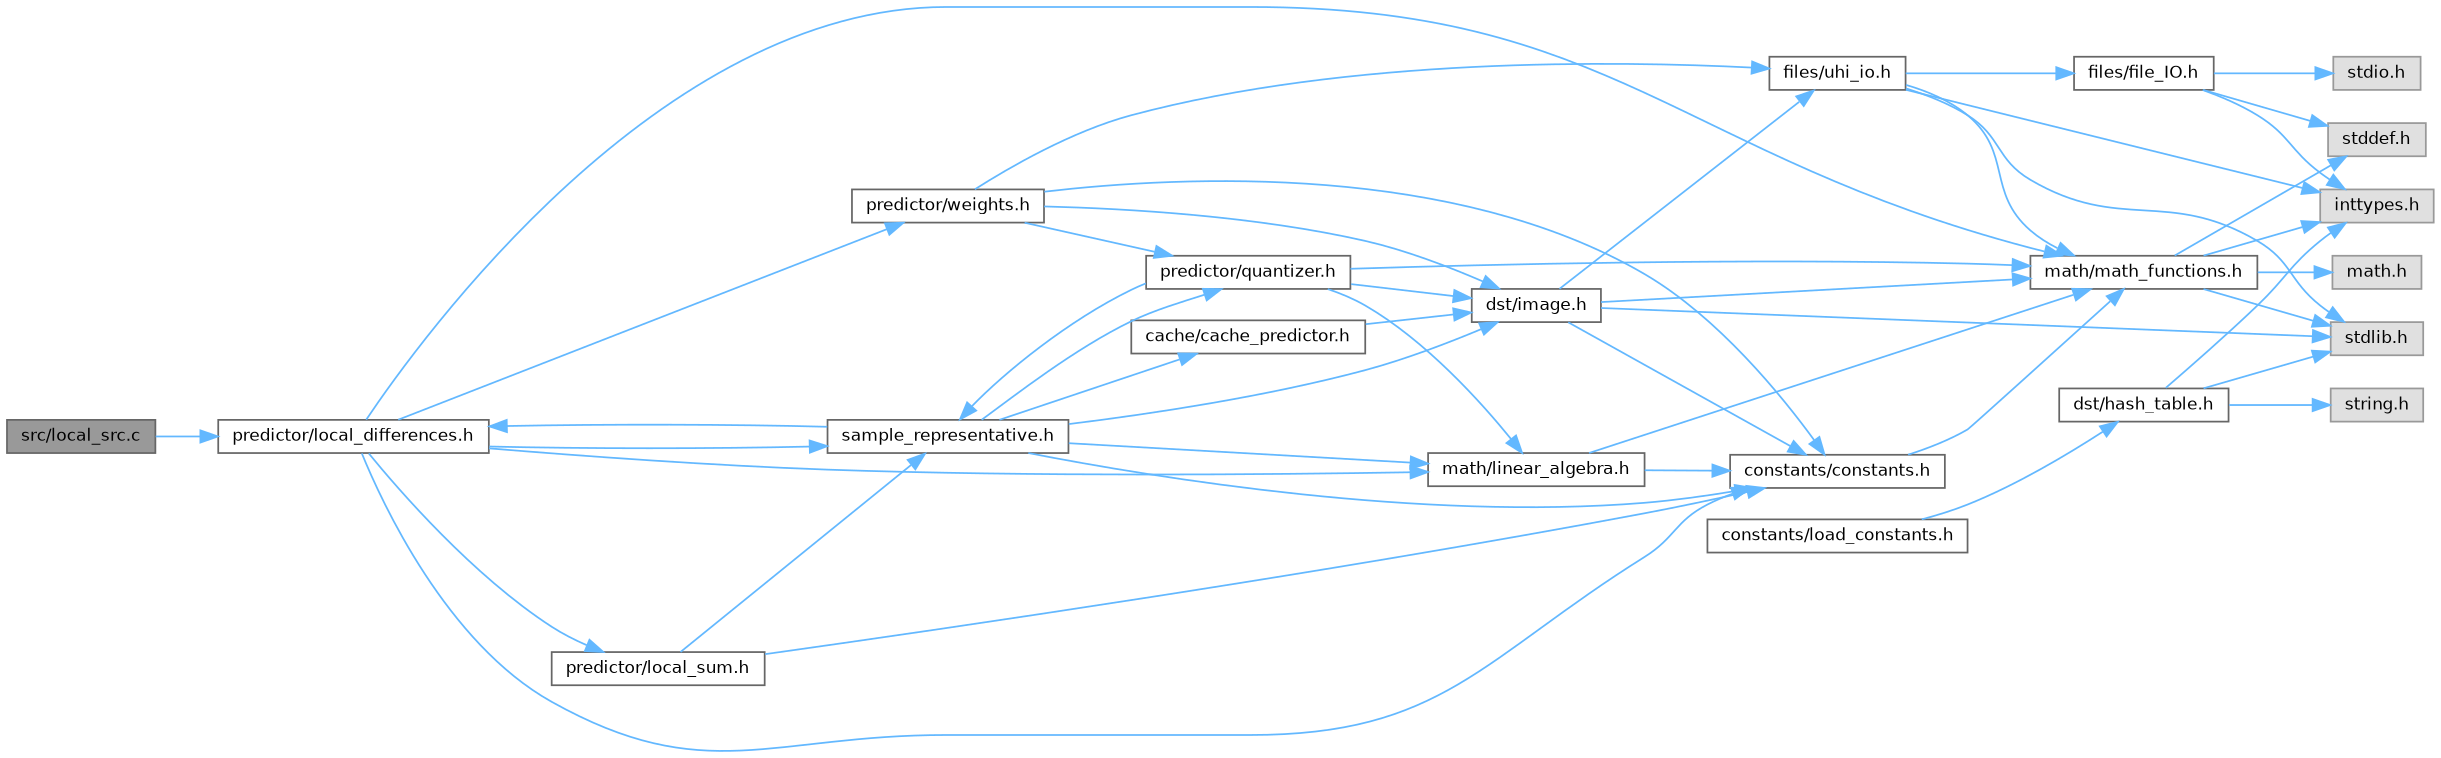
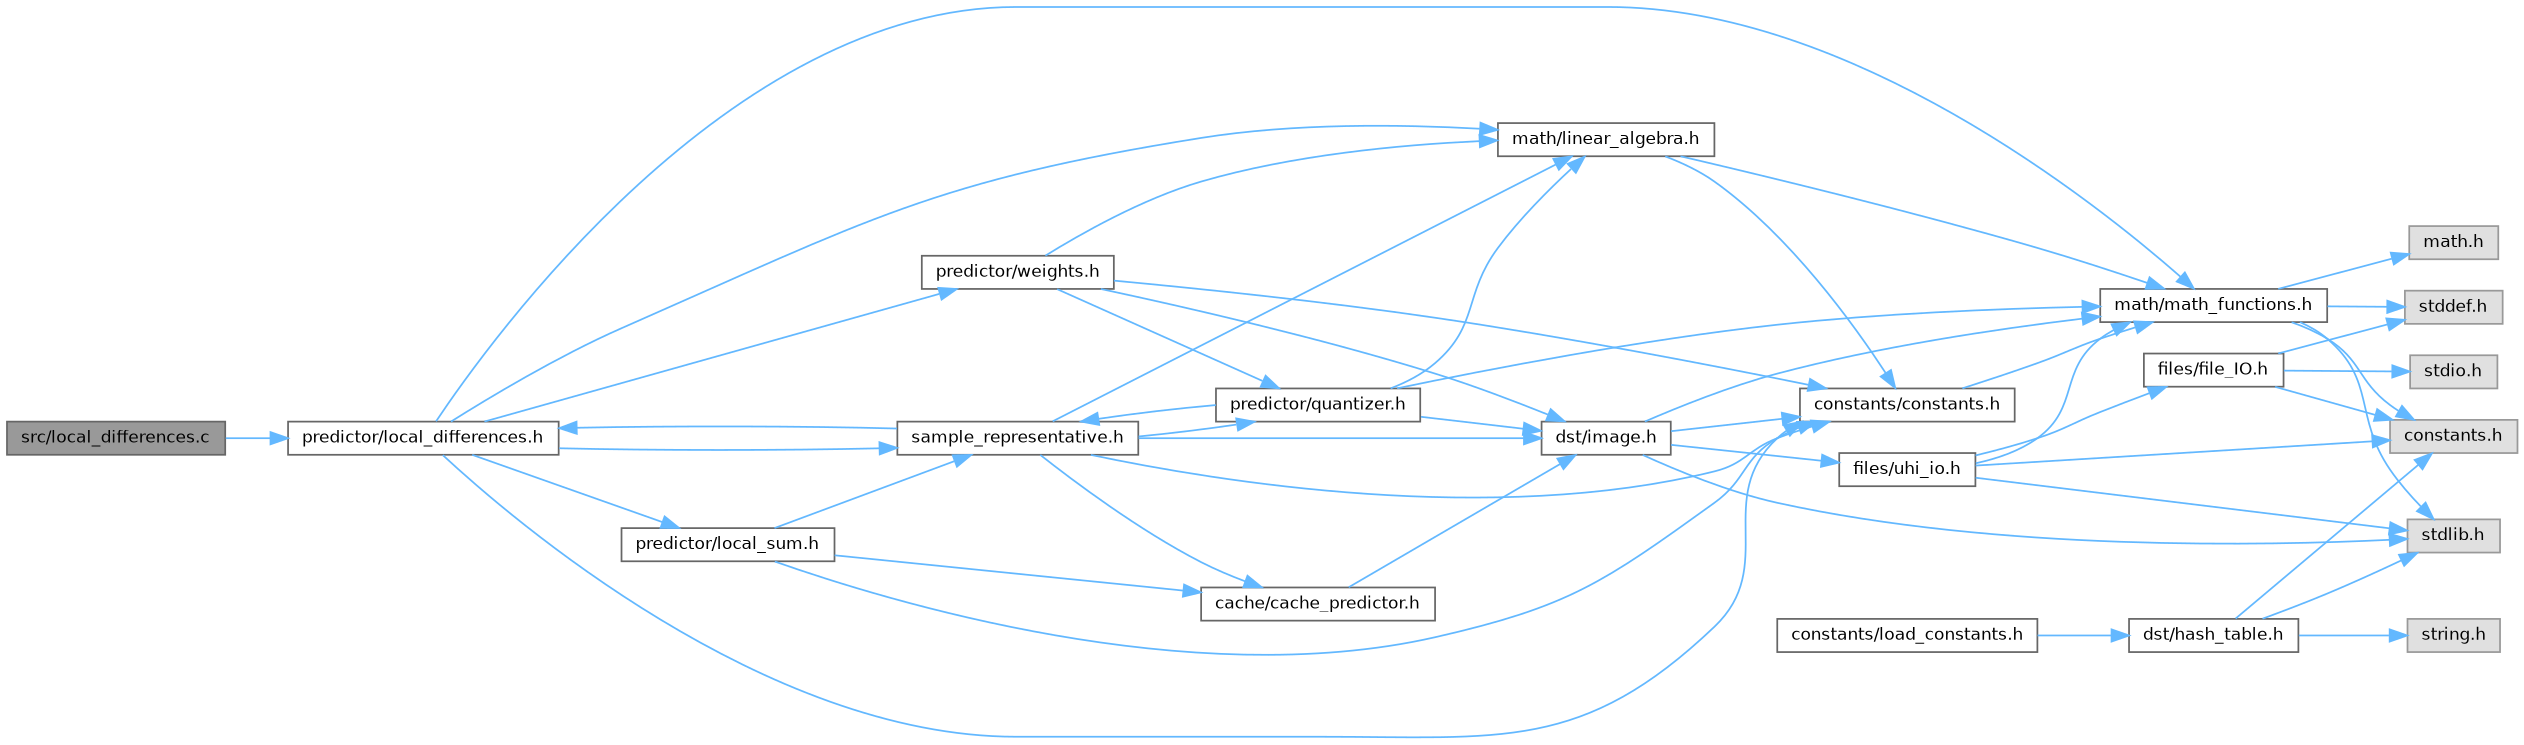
edge "predictor/weights.h" -> "files/uhi_io.h": now "predictor/weights.h" -> "math/linear_algebra.h"
node "inttypes.h": label "inttypes.h" -> "constants.h"
node "src/local_src.c": label "src/local_src.c" -> "src/local_differences.c"
edge "predictor/local_sum.h" -> "cache/cache_predictor.h": added
